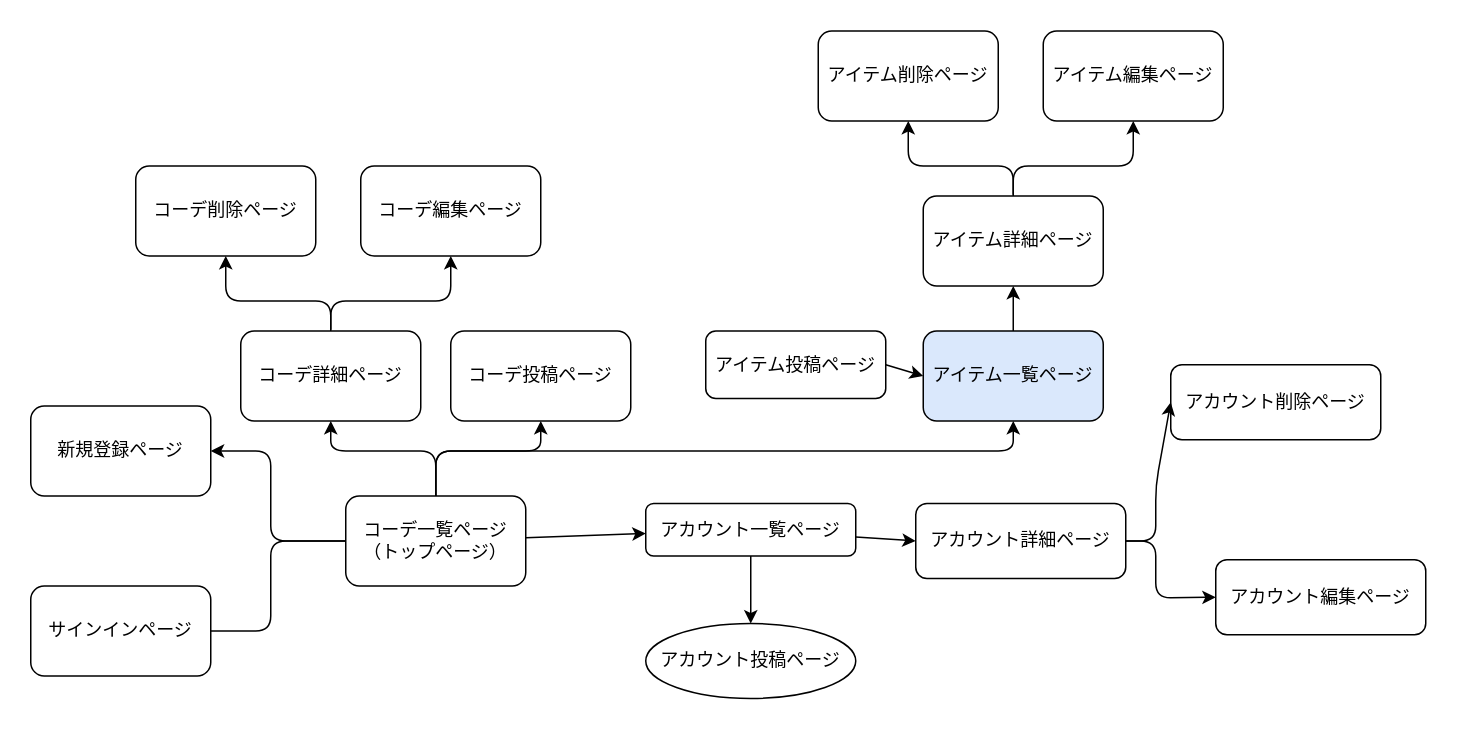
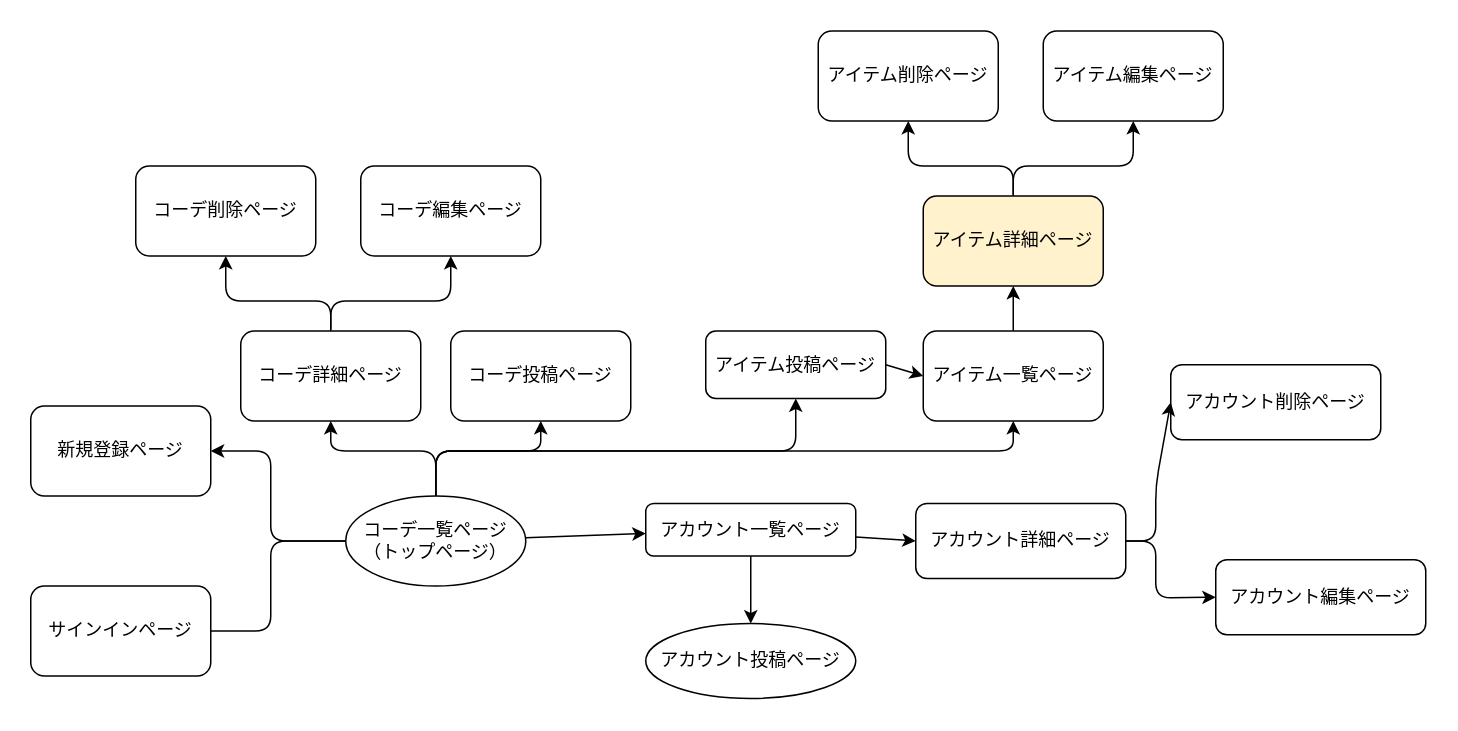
node "アイテム詳細ページ": fillcolor #ffffff -> #fff2cc
node "アイテム一覧ページ": fillcolor #dae8fc -> #ffffff
edge "コーデ一覧ページ （トップページ）" -> "アイテム投稿ページ": added
node "コーデ一覧ページ （トップページ）": shape rounded rectangle -> ellipse
